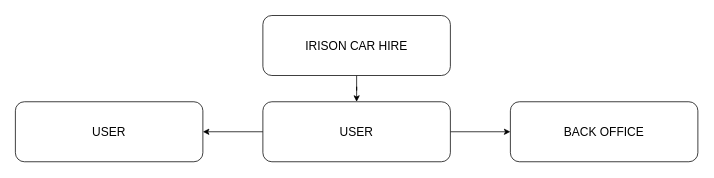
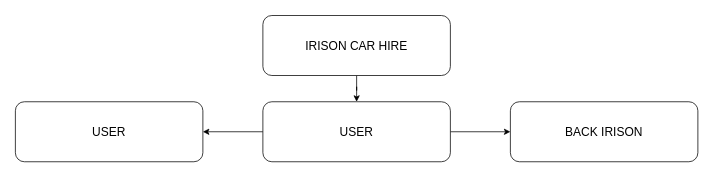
node "BACK OFFICE": label "BACK OFFICE" -> "BACK IRISON"
